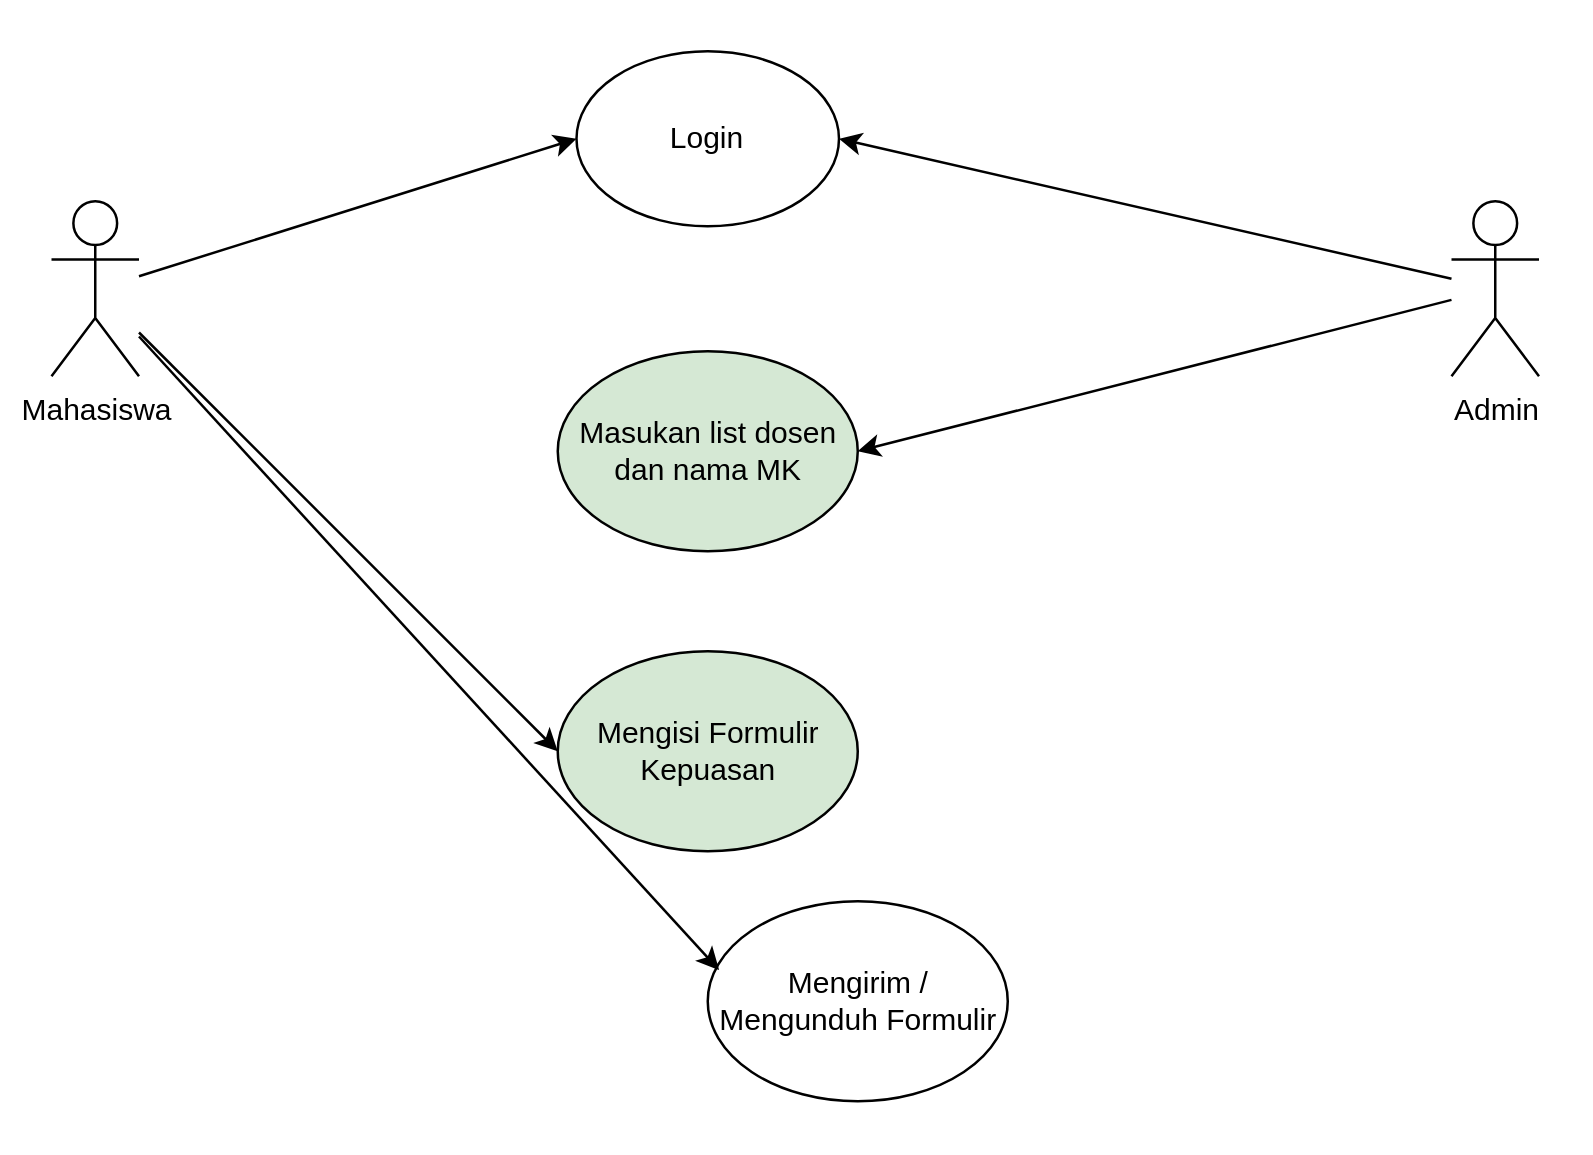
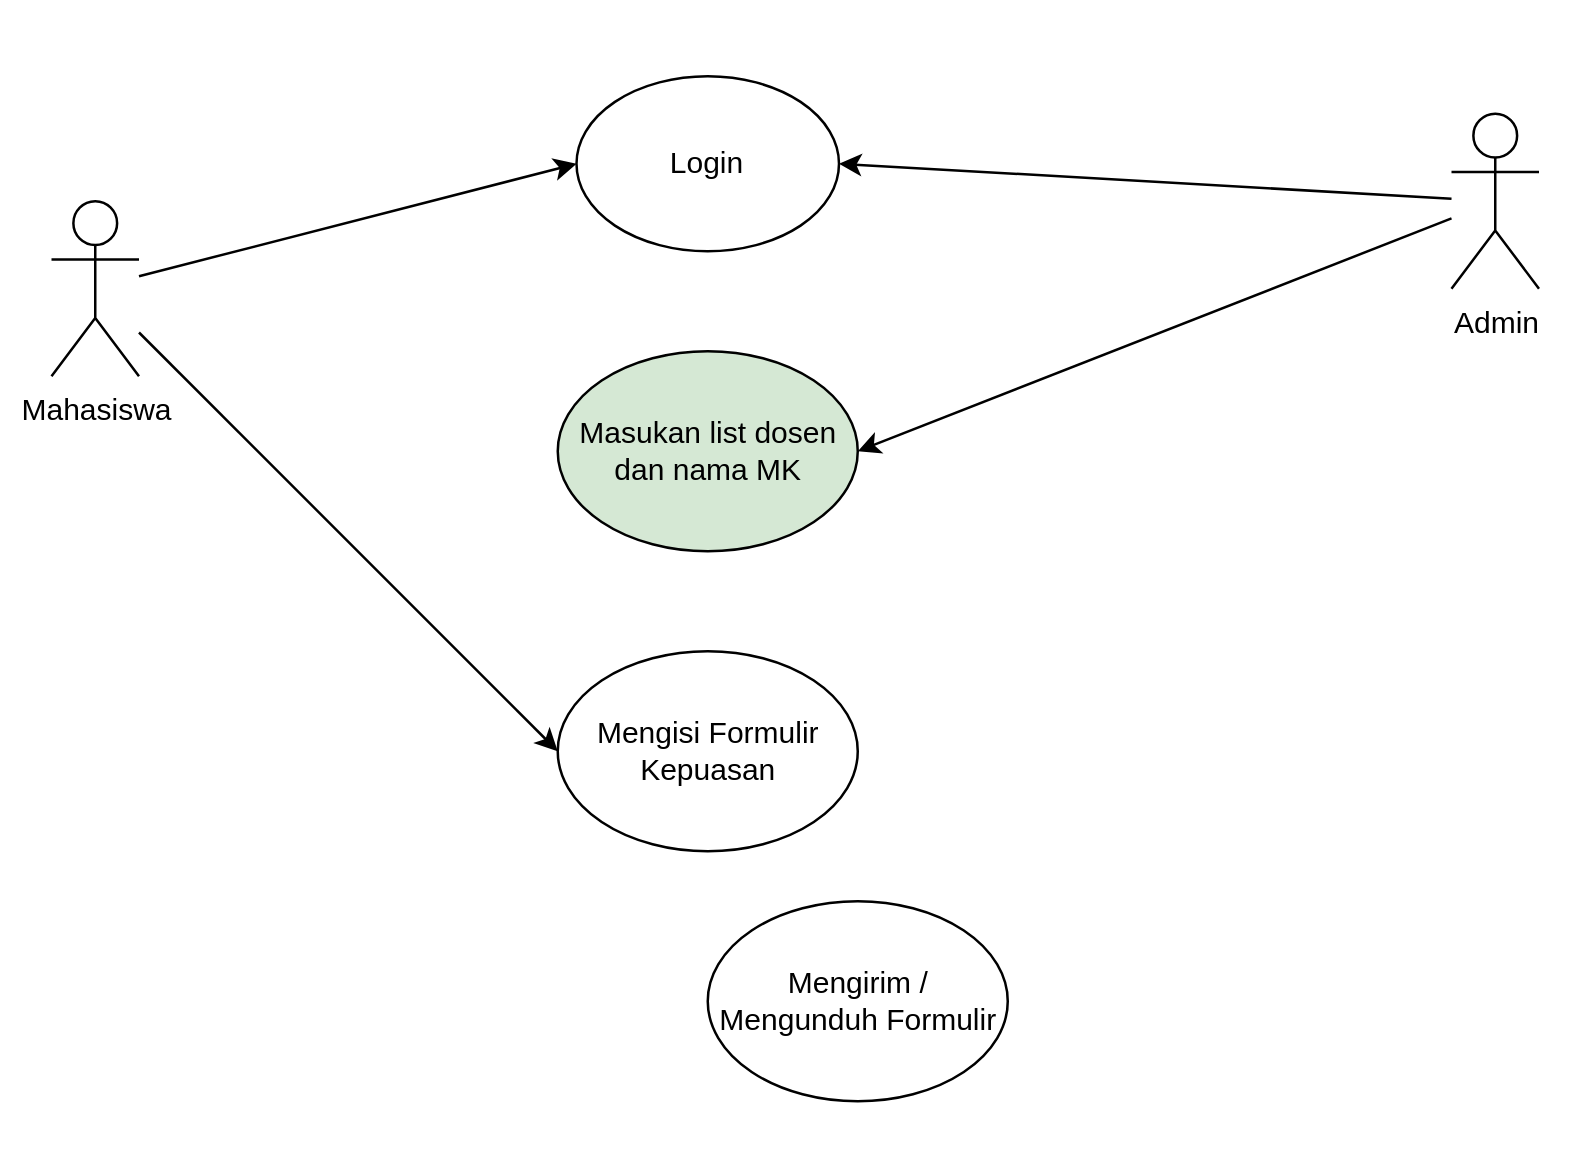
node "Login": moved (708, 139) -> (708, 164)
node "Admin": moved (1495, 289) -> (1495, 201)
edge "Mahasiswa" -> "Mengirim / Mengunduh Formulir": removed
node "Mengisi Formulir Kepuasan": fillcolor #d5e8d4 -> #ffffff
